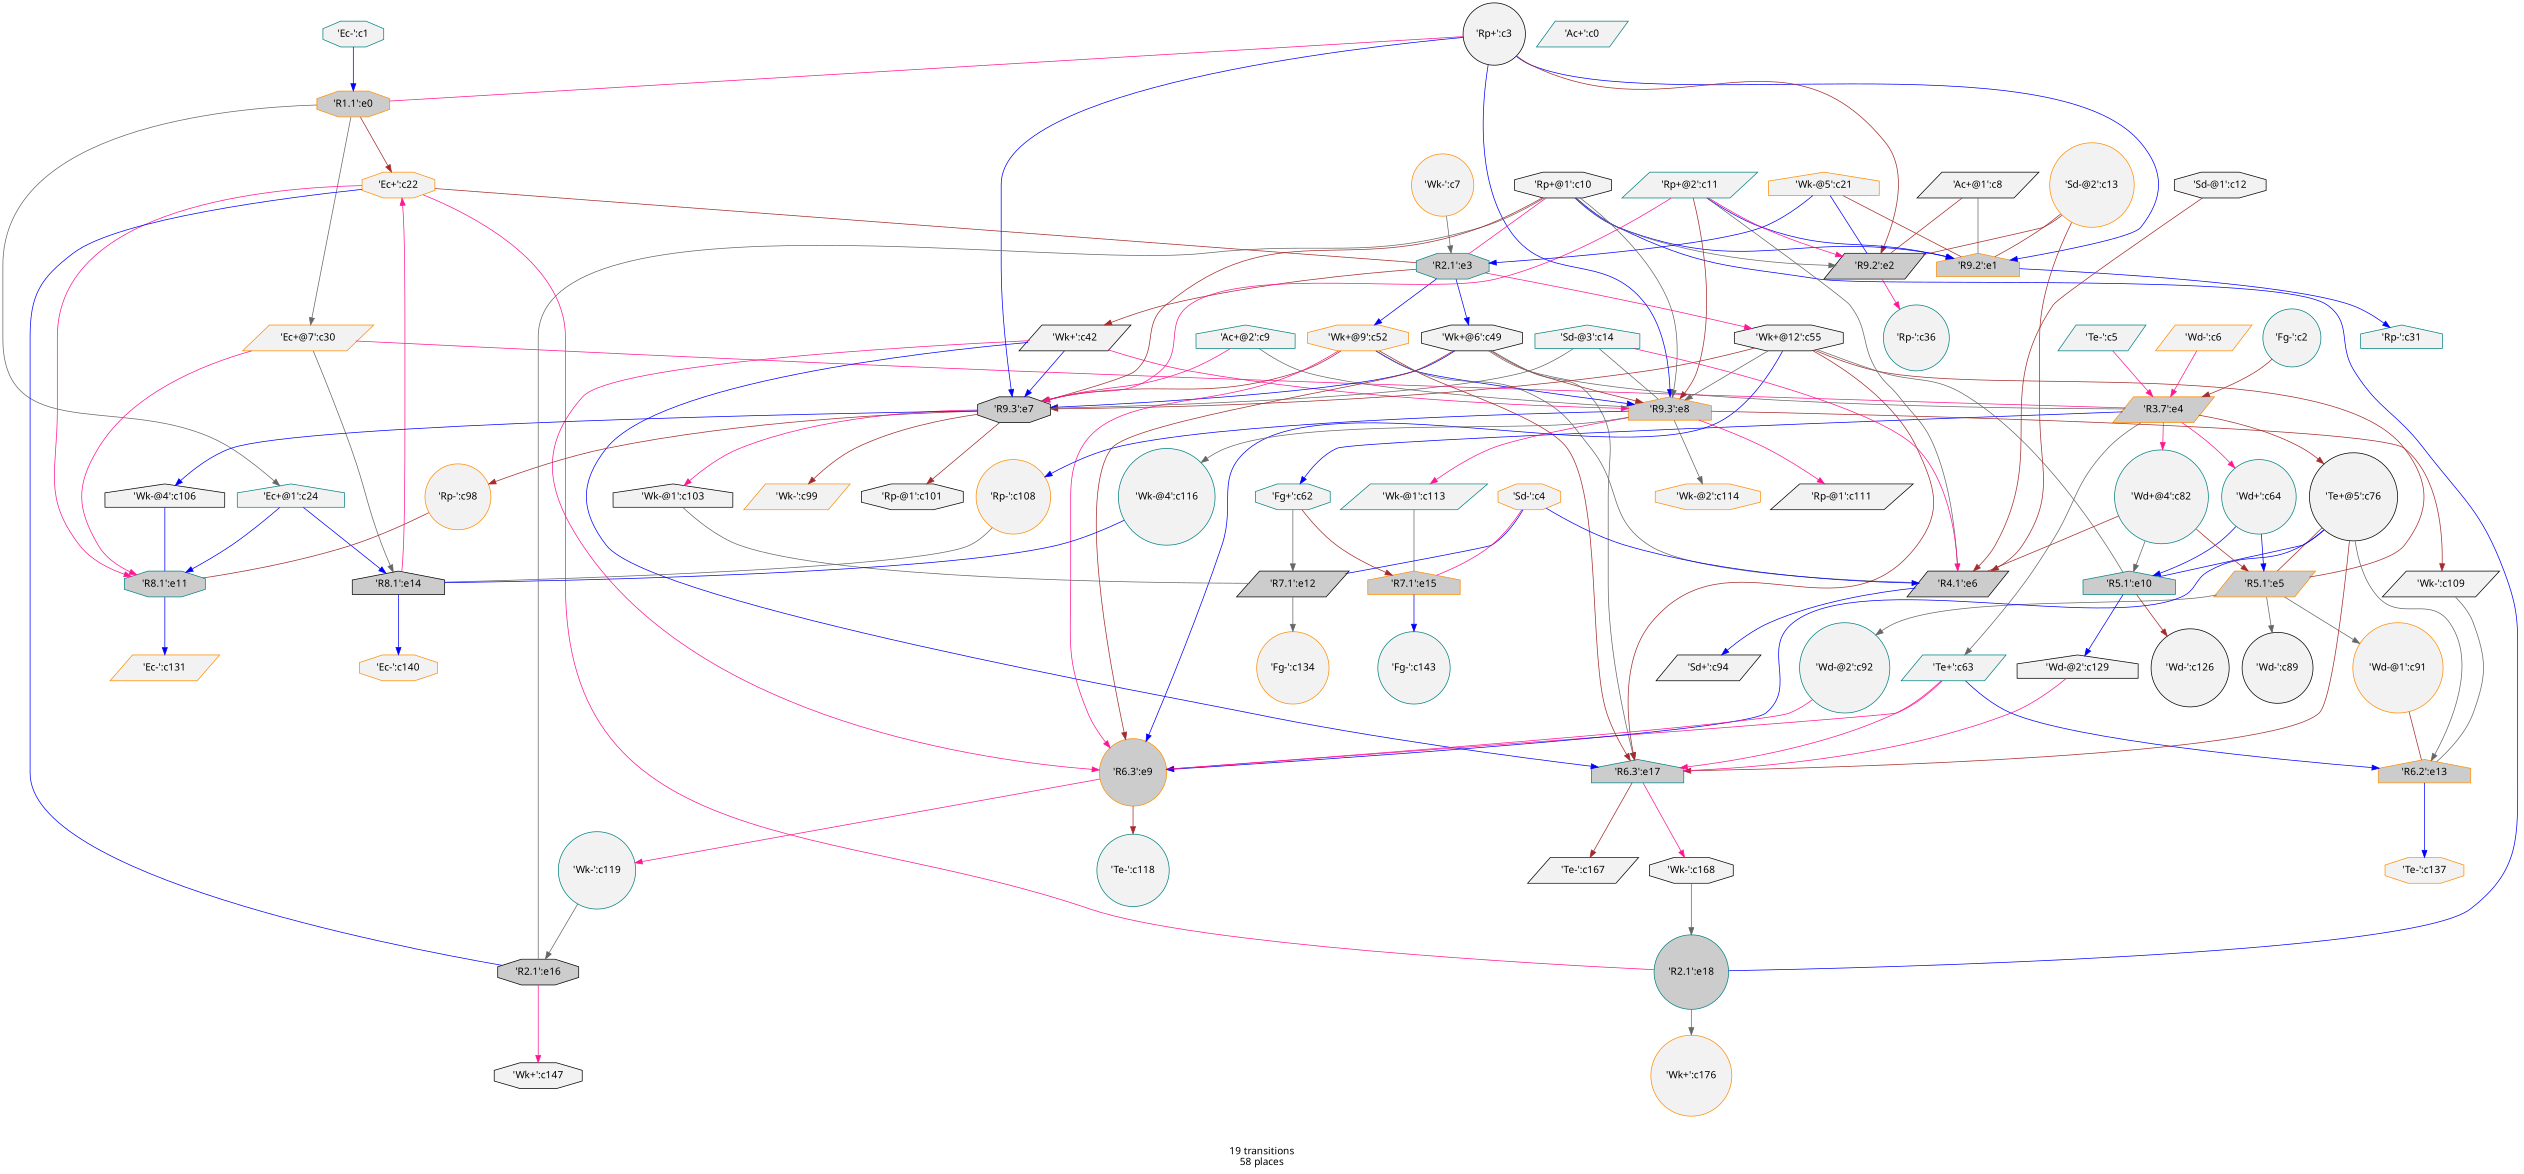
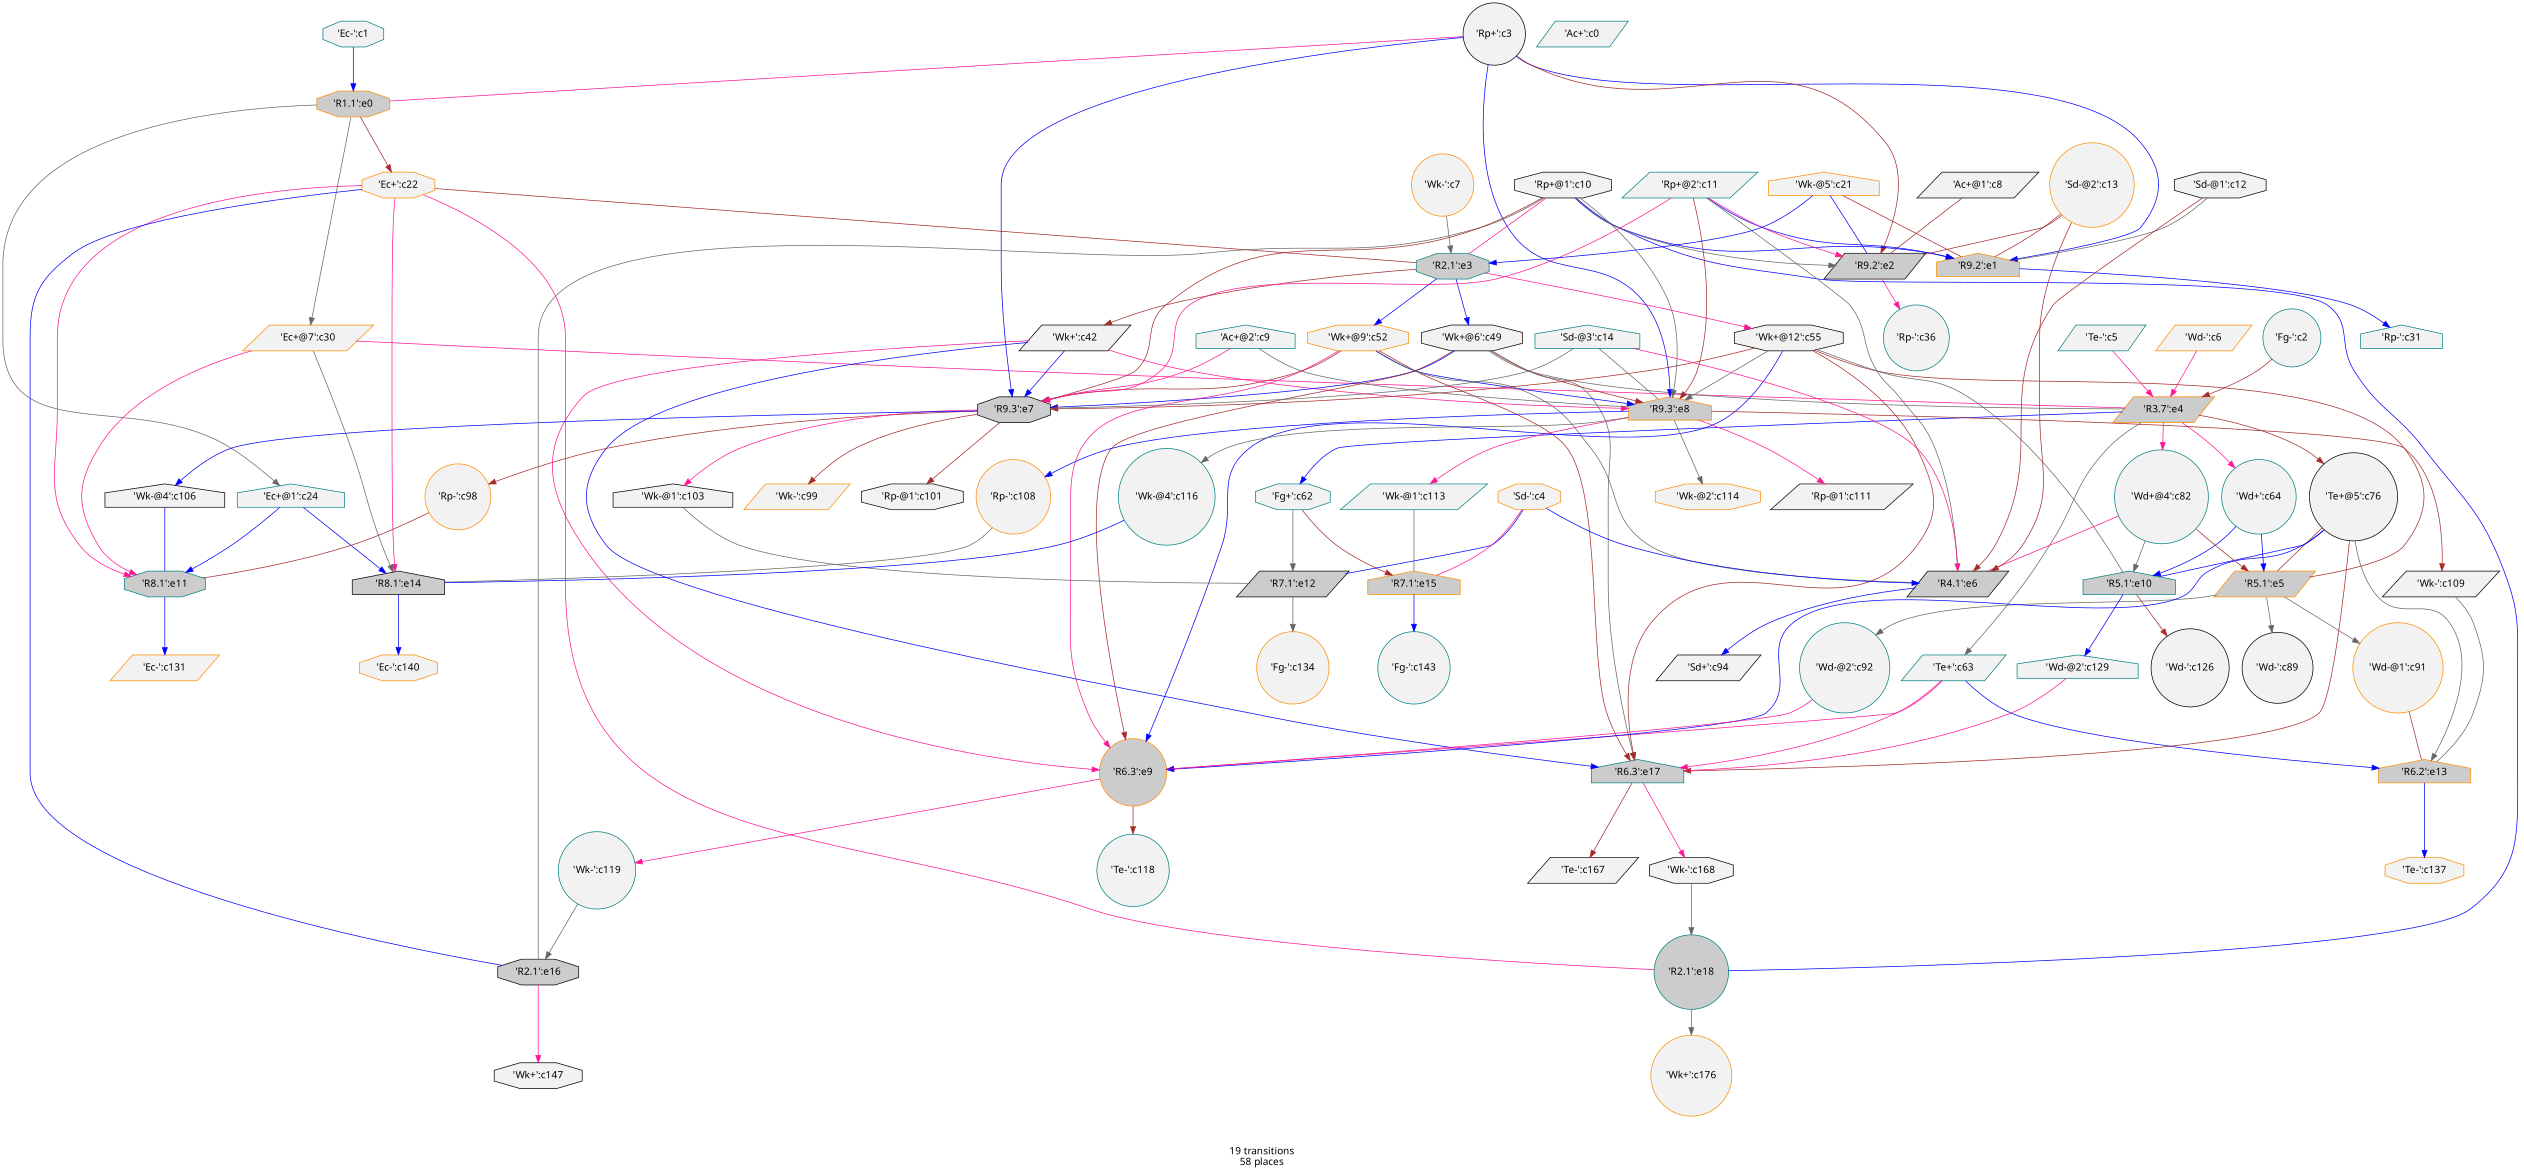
edge "'Ac+@1':c8" -- "'R9.2':e1": now "'Sd-@1':c12" -- "'R9.2':e1"
edge "'R8.1':e14" -> "'Ec+':c22": reversed
edge "'Wd+@4':c82" -- "'R4.1':e6": color brown -> deeppink
node "'Wd-@2':c129": color black -> teal
